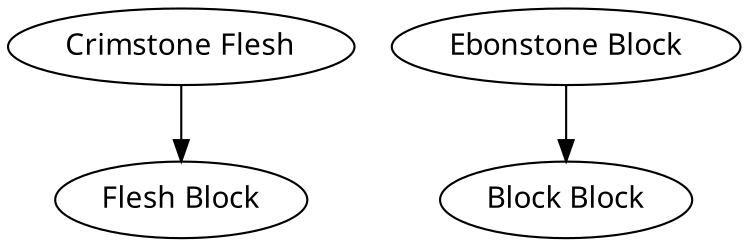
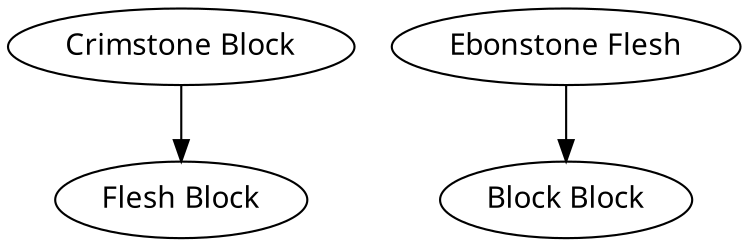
node "Crimstone Flesh": label "Crimstone Flesh" -> "Crimstone Block"
node "Ebonstone Block": label "Ebonstone Block" -> "Ebonstone Flesh"
